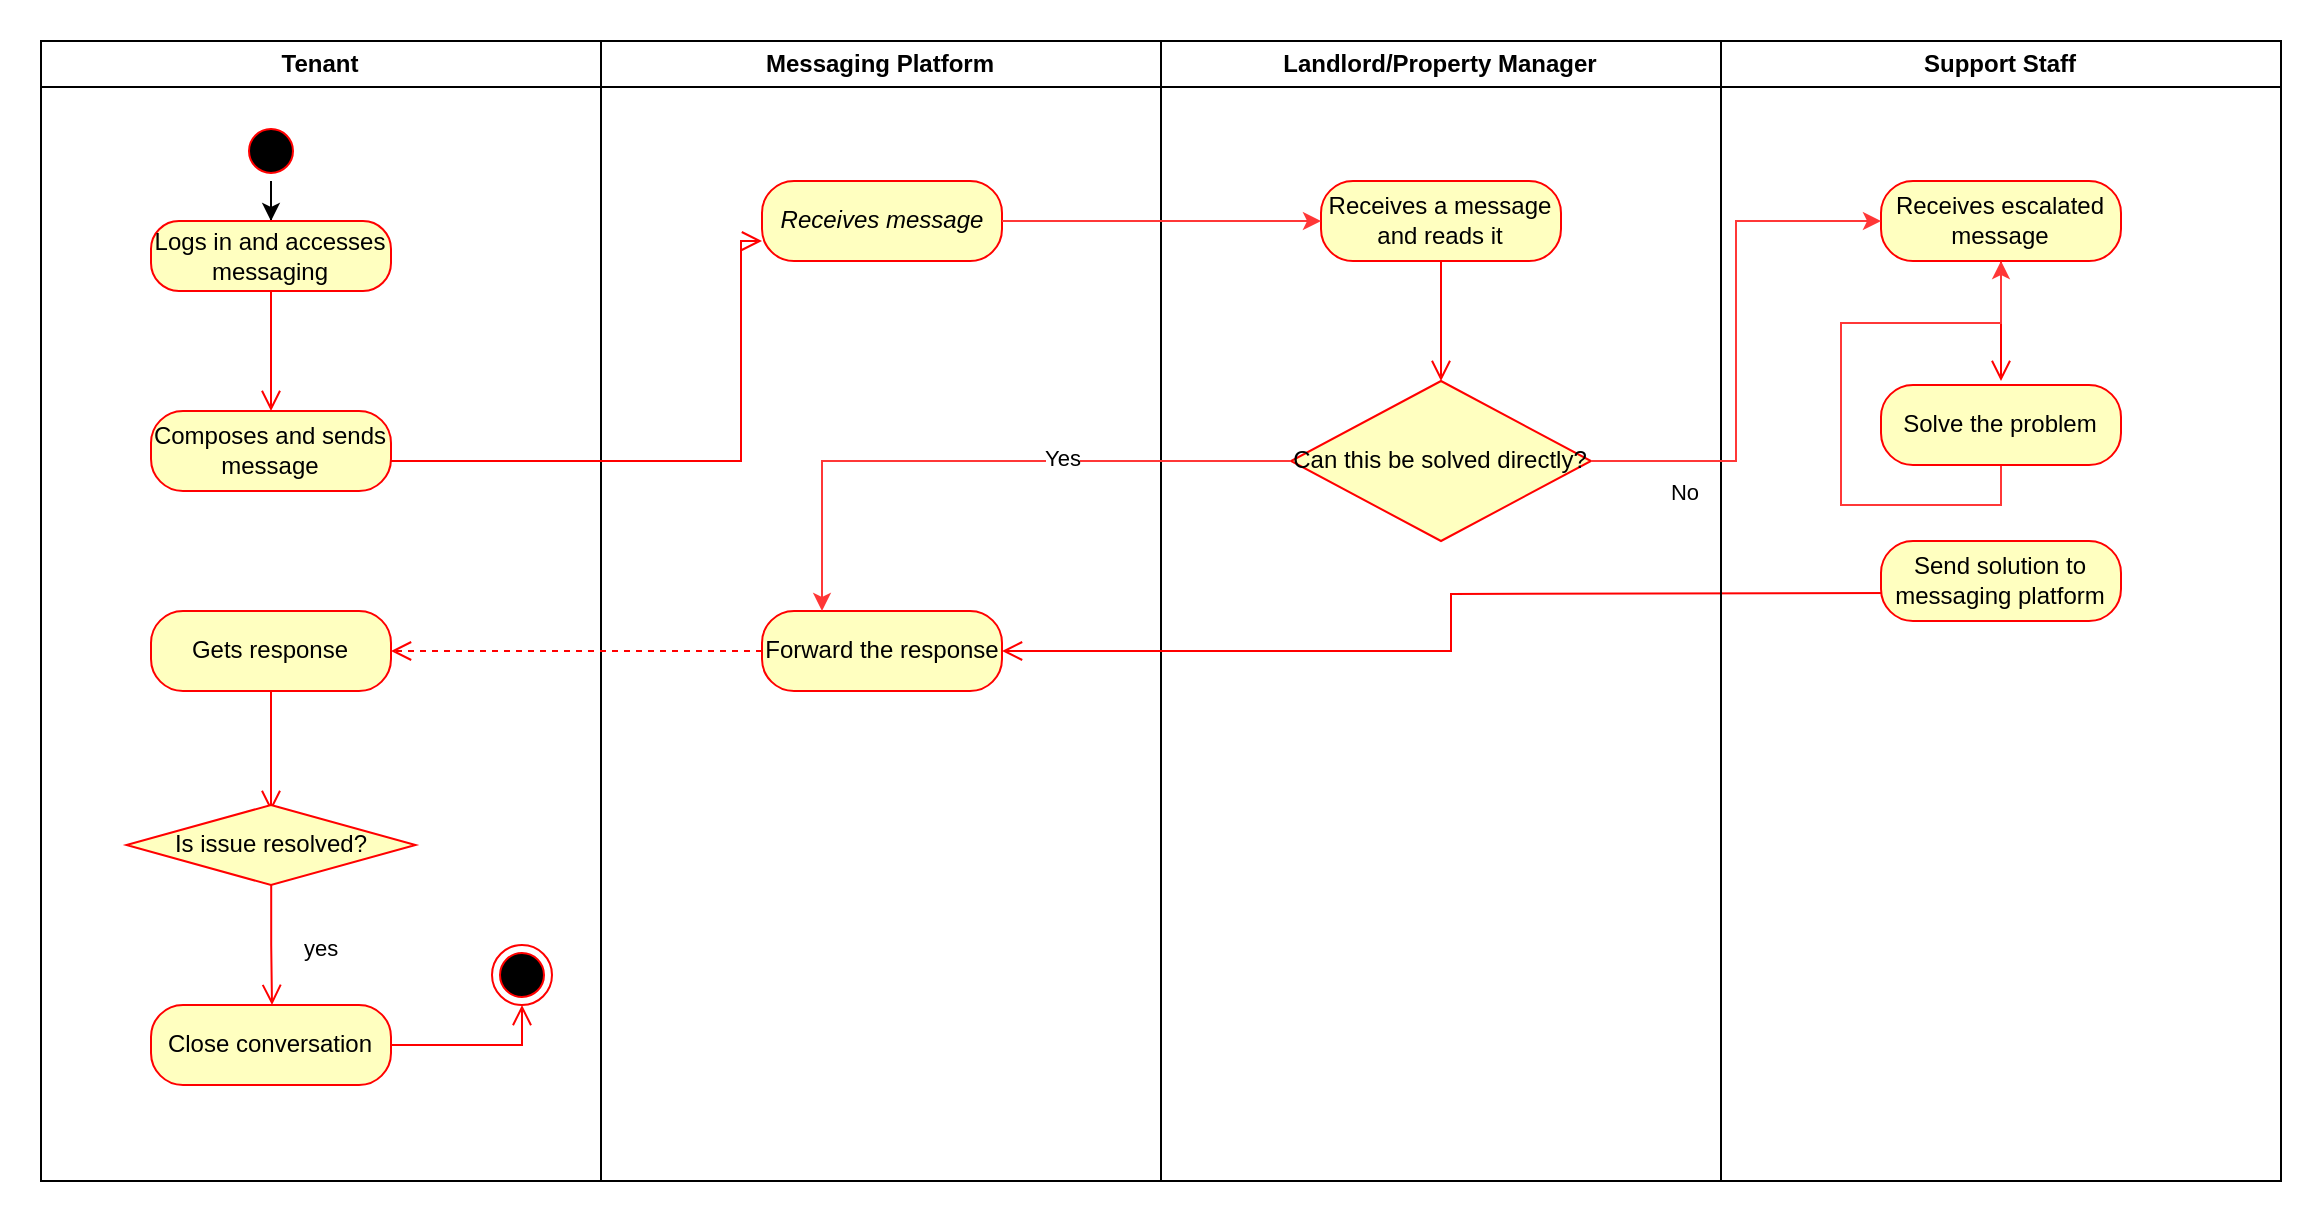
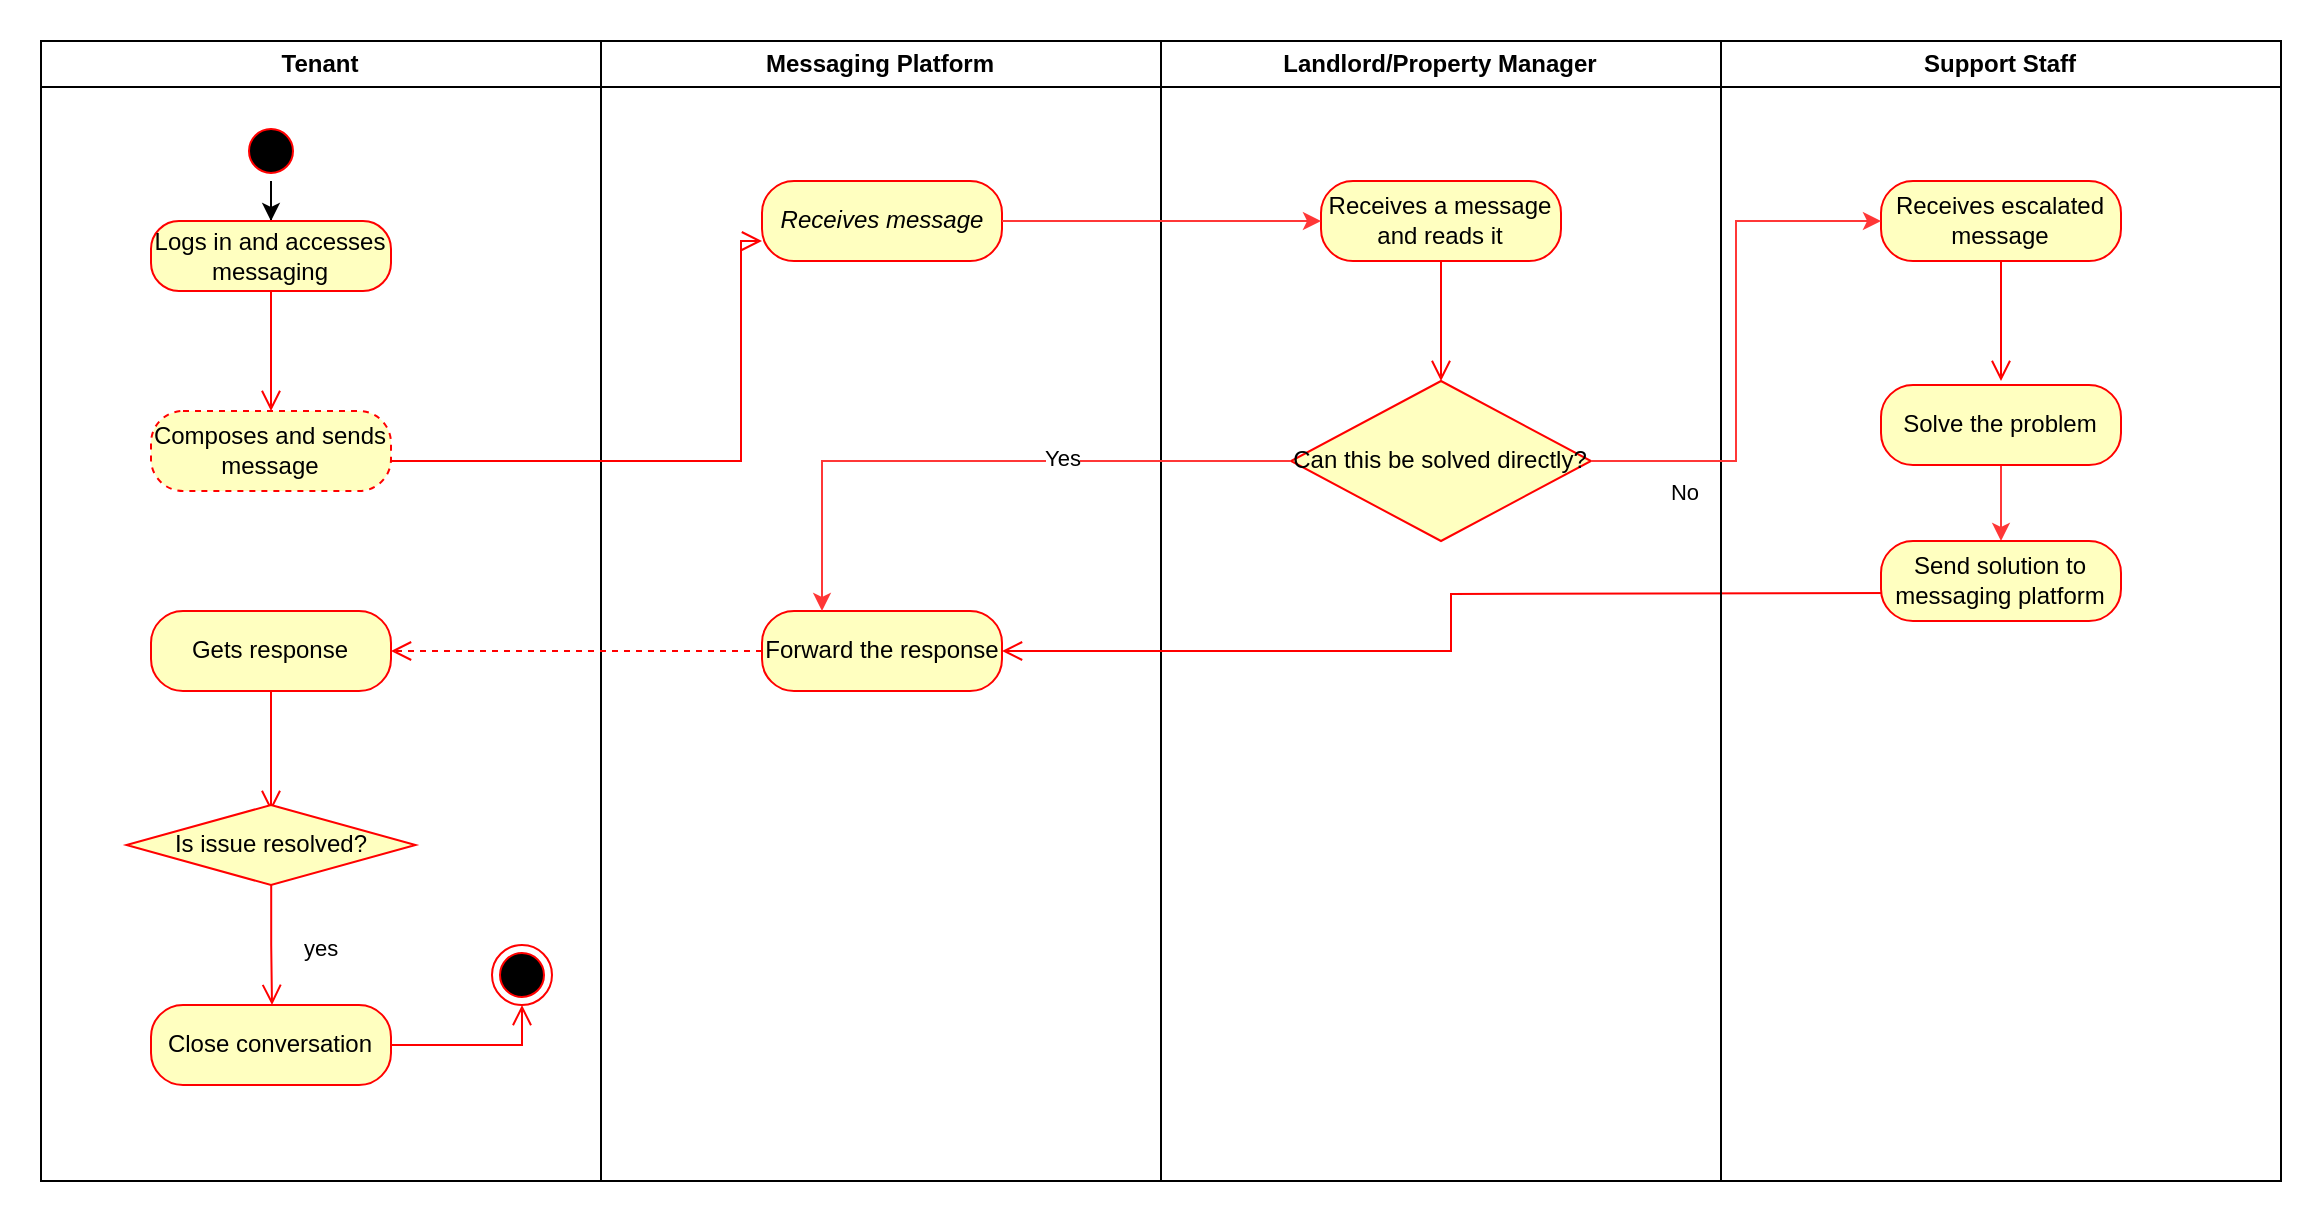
edge "Solve the problem" -> "Receives escalated message": now "Solve the problem" -> "Send solution to messaging platform"
node "Composes and sends message": style solid -> dashed
